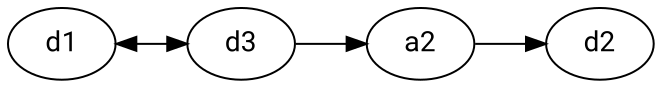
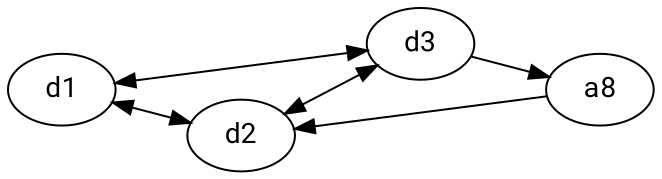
node "a2": label "a2" -> "a8"
edge "d3" -- "d2": added
edge "d1" -- "d2": added
